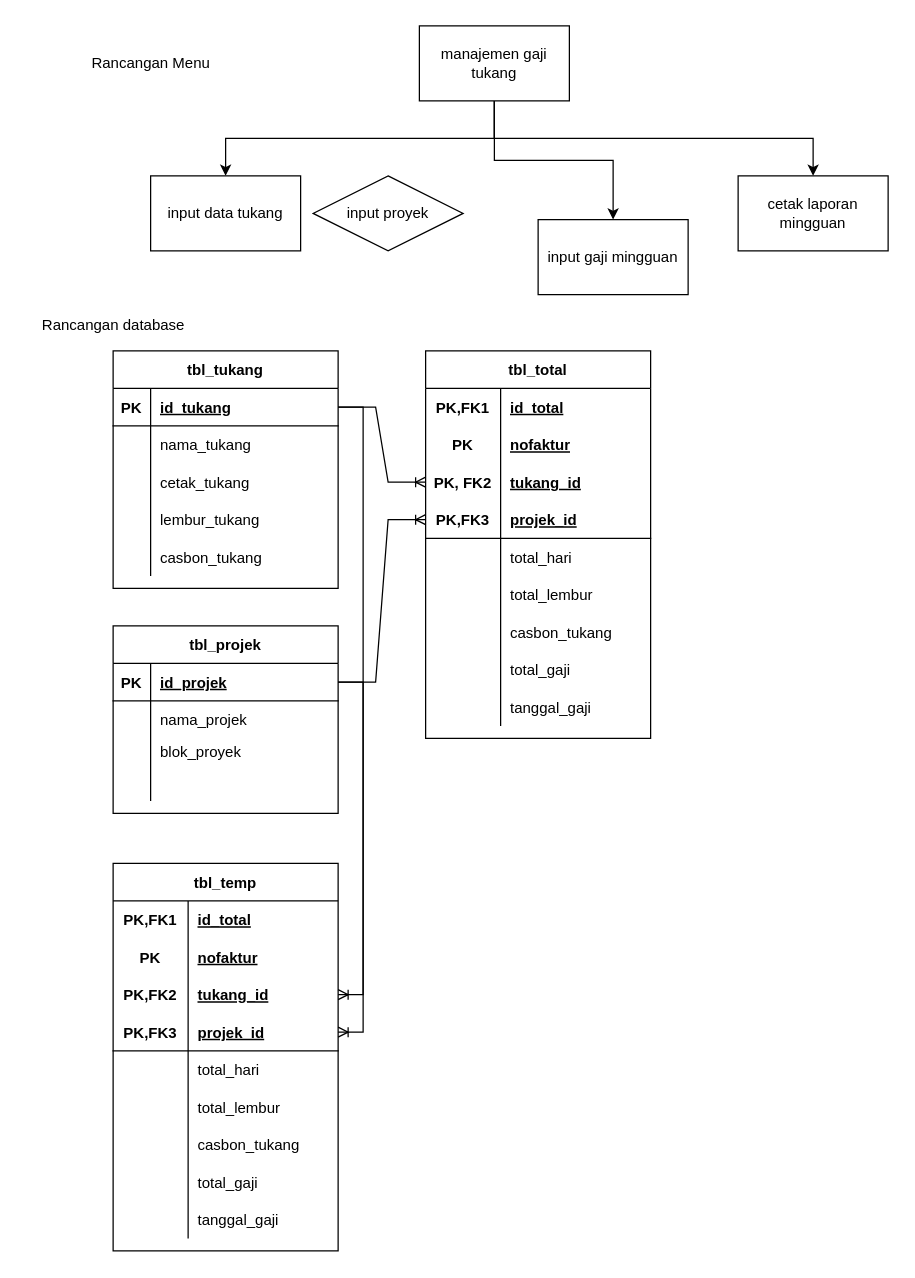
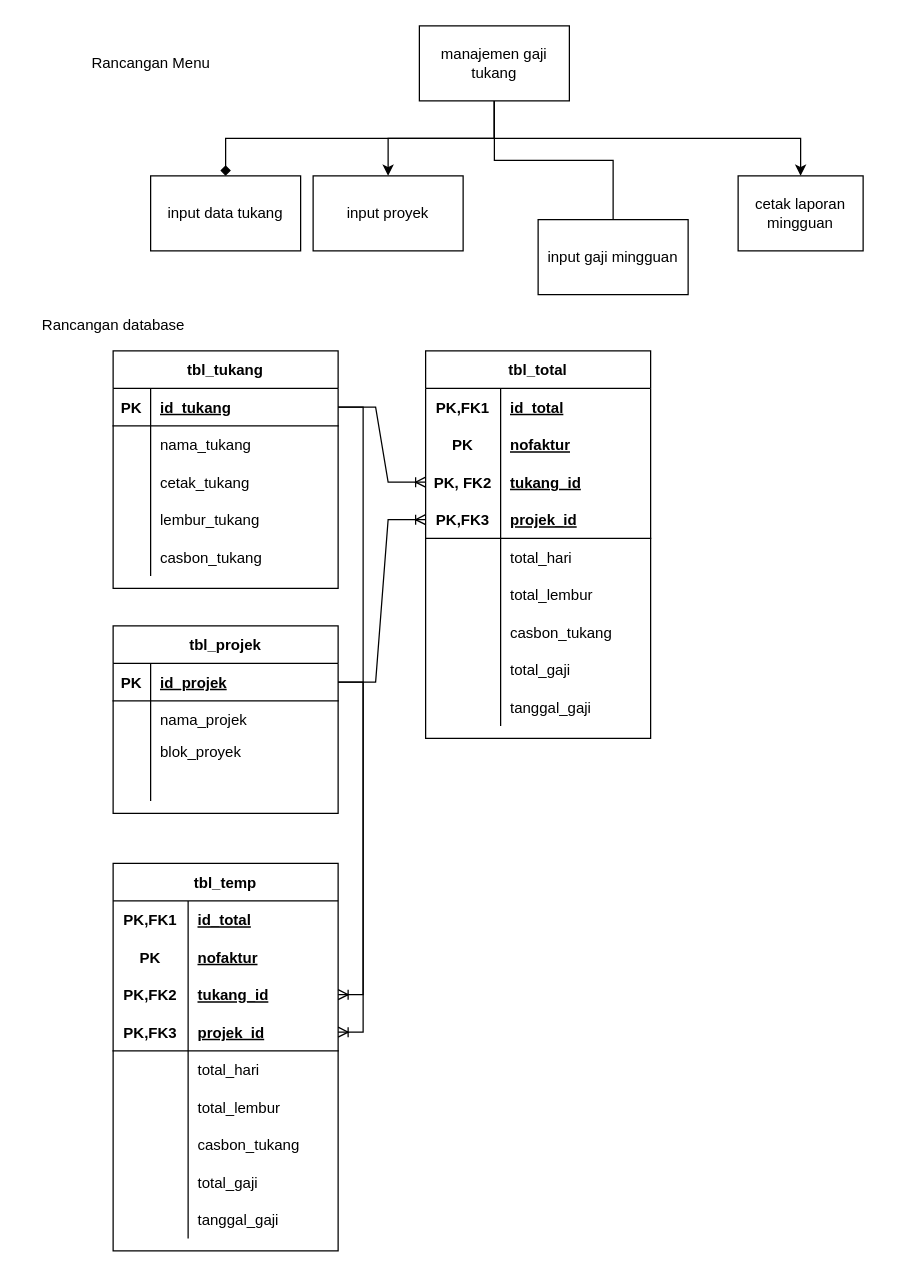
edge "manajemen gaji tukang" -> "input proyek": added
edge "manajemen gaji tukang" -> "input data tukang": arrowhead classic -> diamond
edge "manajemen gaji tukang" -> "input gaji mingguan": arrowhead classic -> none
node "input proyek": shape diamond -> rectangle
node "cetak laporan mingguan": size 150x75 -> 125x75
